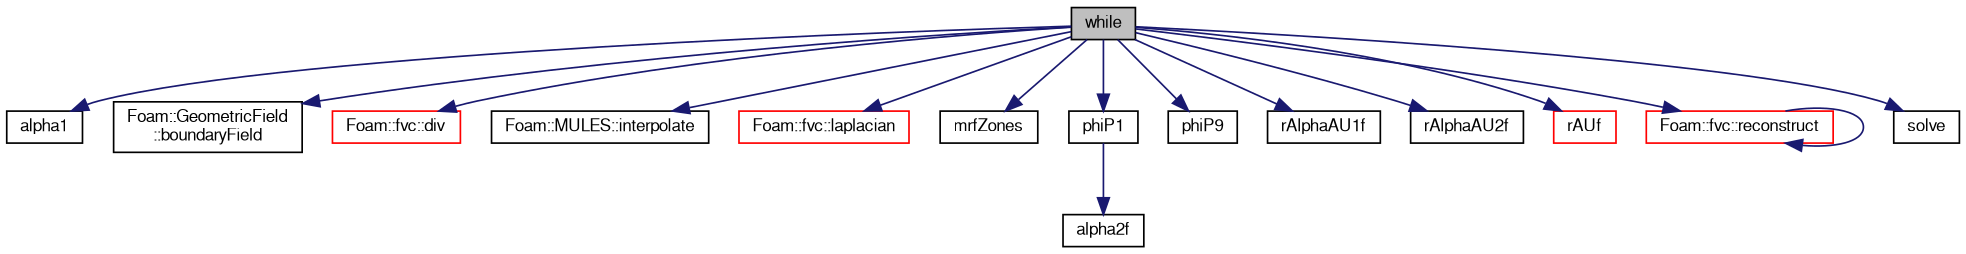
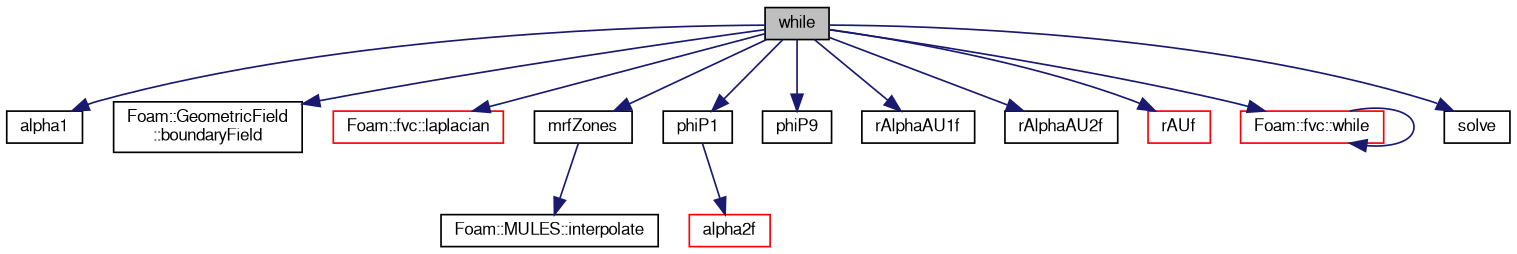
edge "while" -> "Foam::MULES::interpolate": now "mrfZones" -> "Foam::MULES::interpolate"
node "Foam::fvc::div": removed
node "Foam::fvc::reconstruct": label "Foam::fvc::reconstruct" -> "Foam::fvc::while"
node "alpha2f": color black -> red
